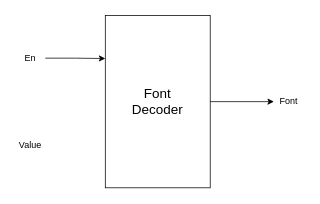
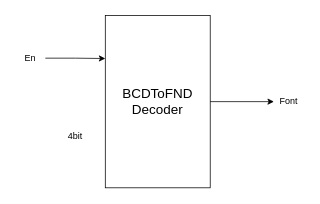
node "Font Decoder": label "Font Decoder" -> "BCDToFND Decoder"
node "4bit": added
node "Value": removed
